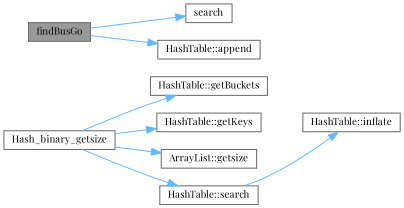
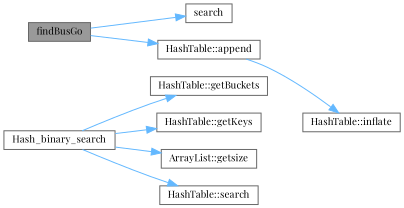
node "Hash_binary_getsize": label "Hash_binary_getsize" -> "Hash_binary_search"
edge "HashTable::search" -> "HashTable::inflate": now "HashTable::append" -> "HashTable::inflate"
